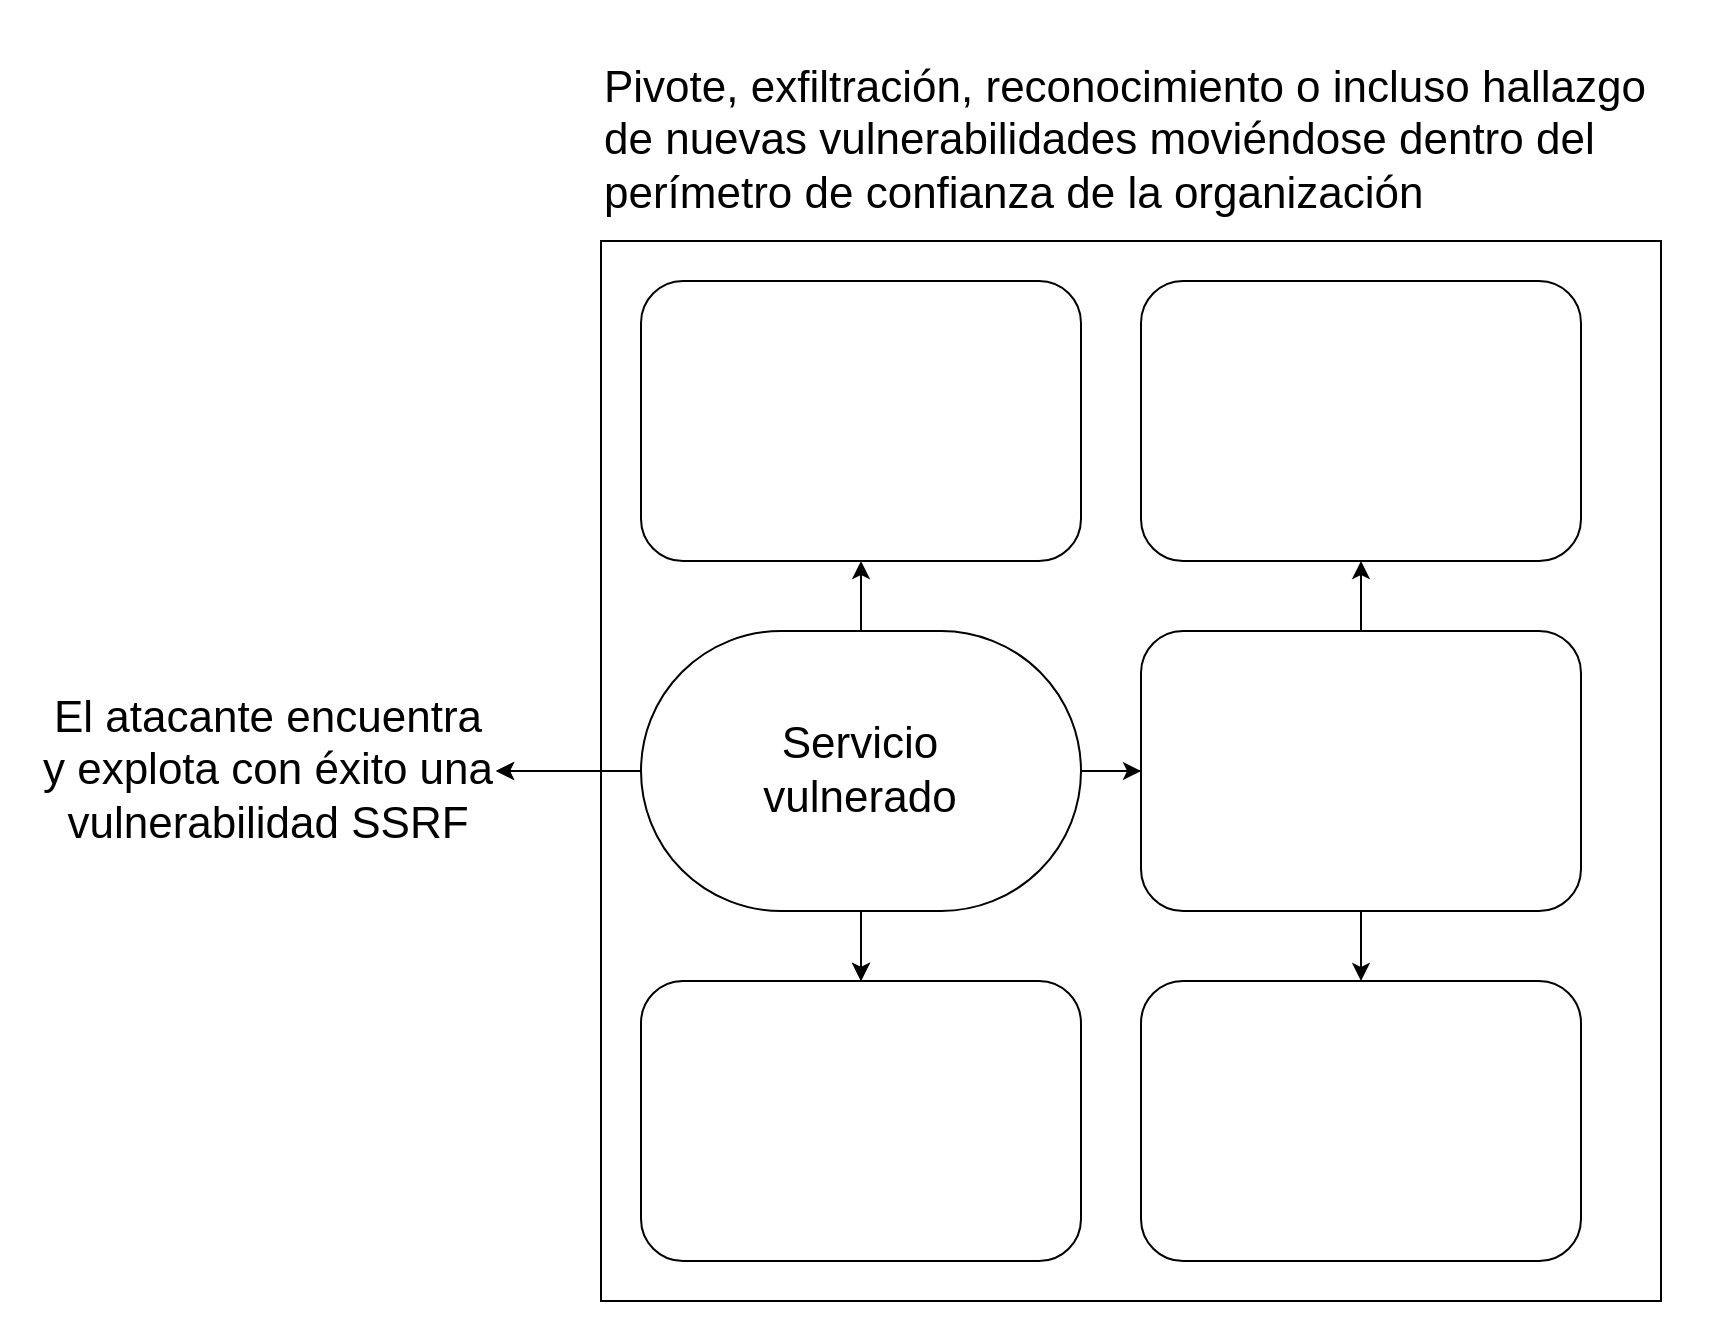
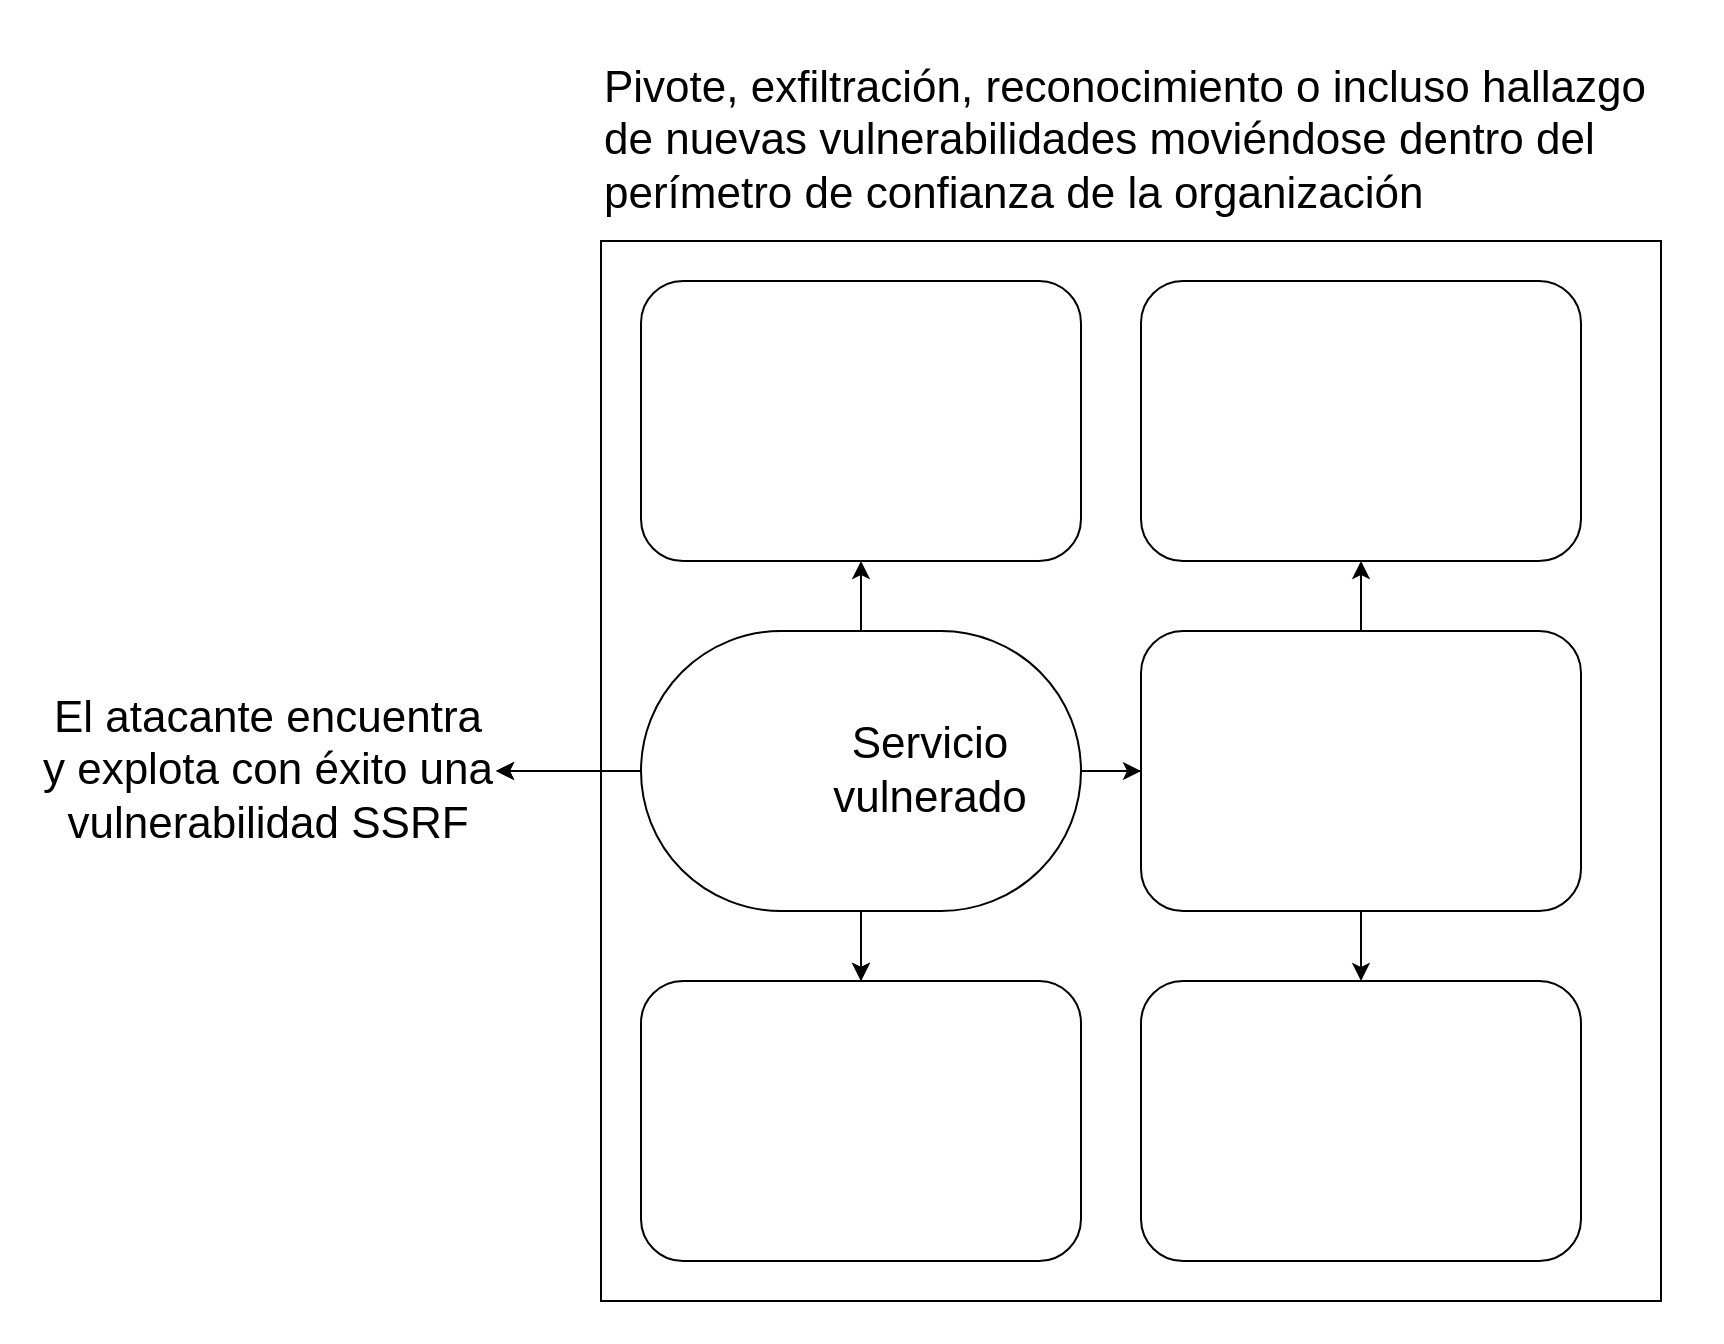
node "Servicio vulnerado": moved (861, 771) -> (931, 771)
